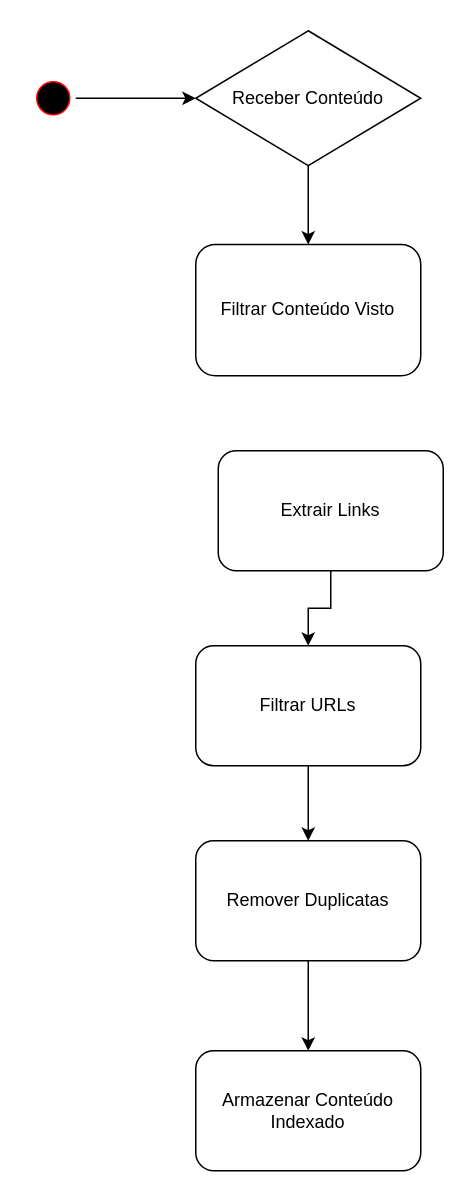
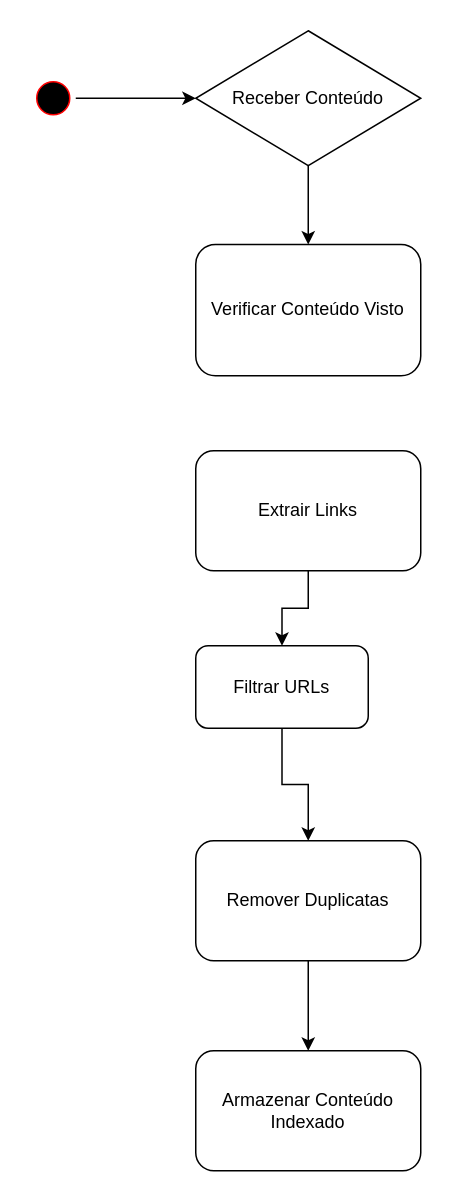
node "Filtrar Conteúdo Visto": label "Filtrar Conteúdo Visto" -> "Verificar Conteúdo Visto"
node "Extrair Links": moved (331, 511) -> (308, 511)
node "Filtrar URLs": size 225x120 -> 173x83
